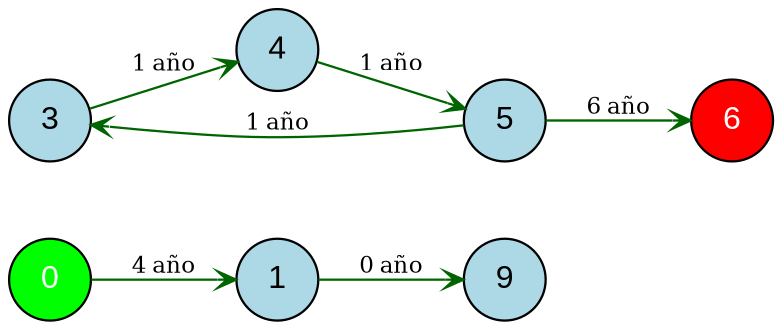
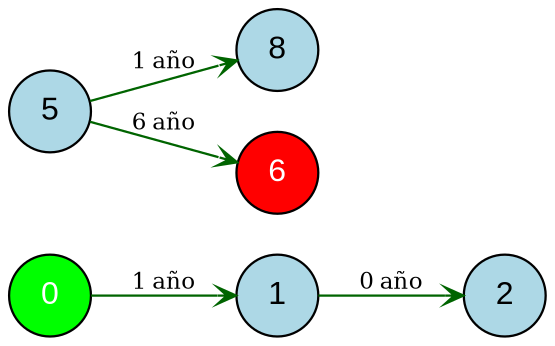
node "4": removed
node "3": label "3" -> "8"
edge "0" -> "1": label "4 año" -> "1 año"
node "9": label "9" -> "2"
